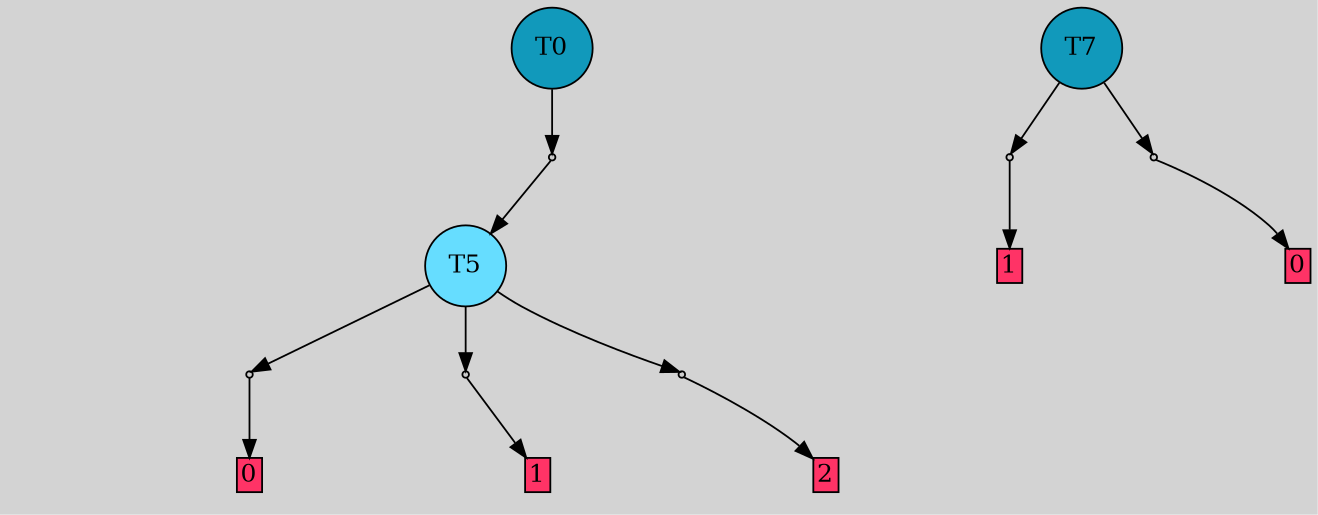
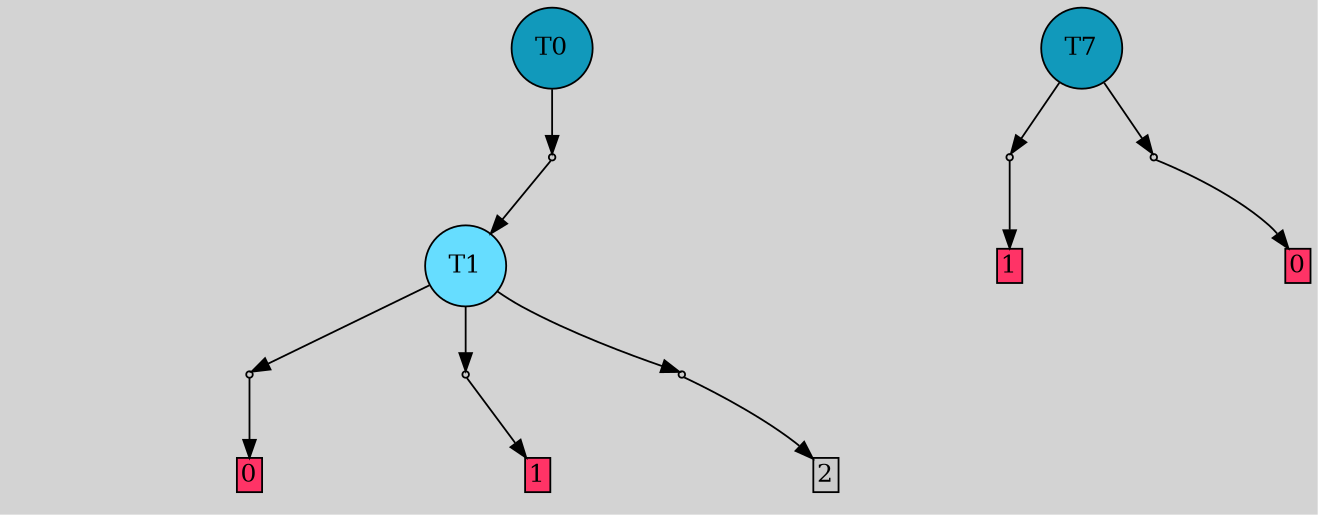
node "T5": label "T5" -> "T1"
node "2": fillcolor #ff3366 -> #cccccc
